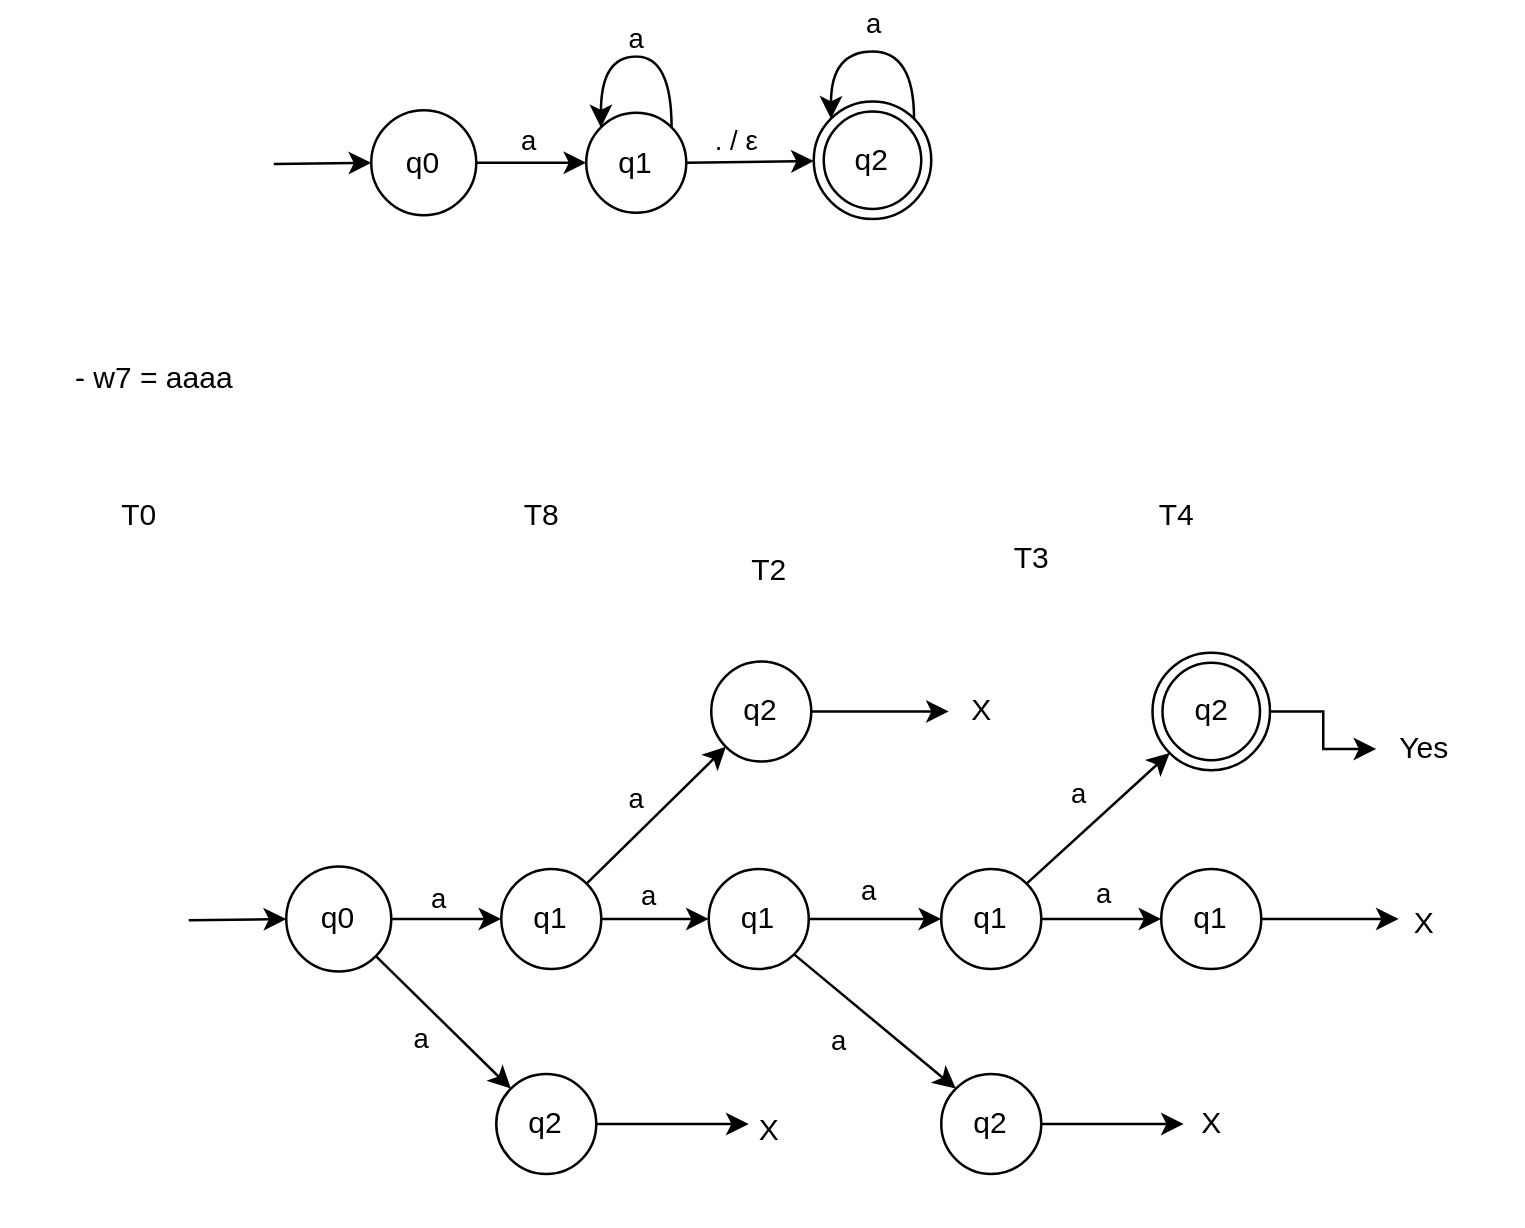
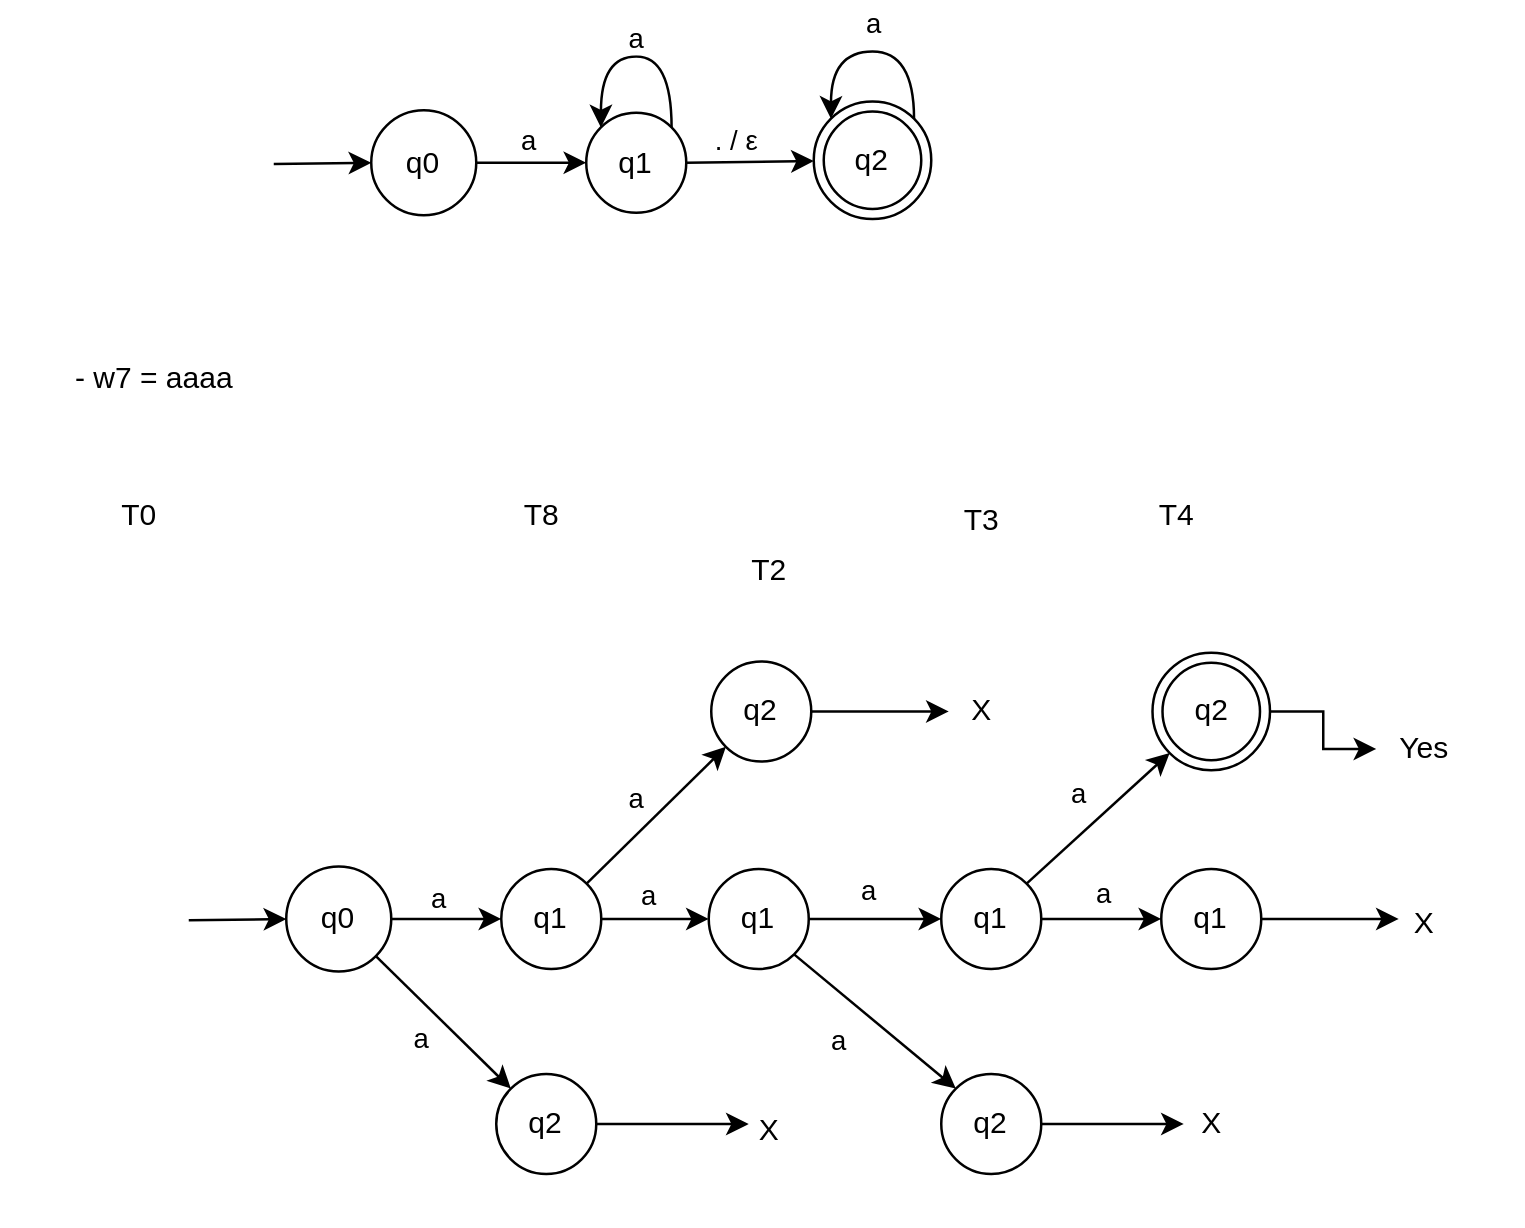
node "T3": moved (1031, 559) -> (981, 521)
